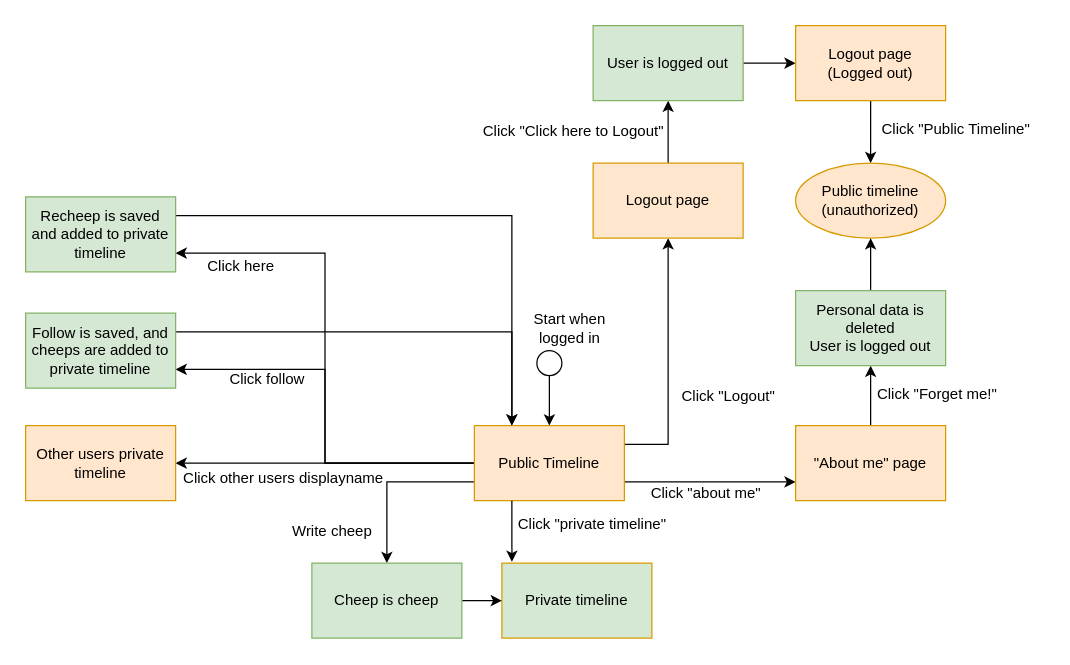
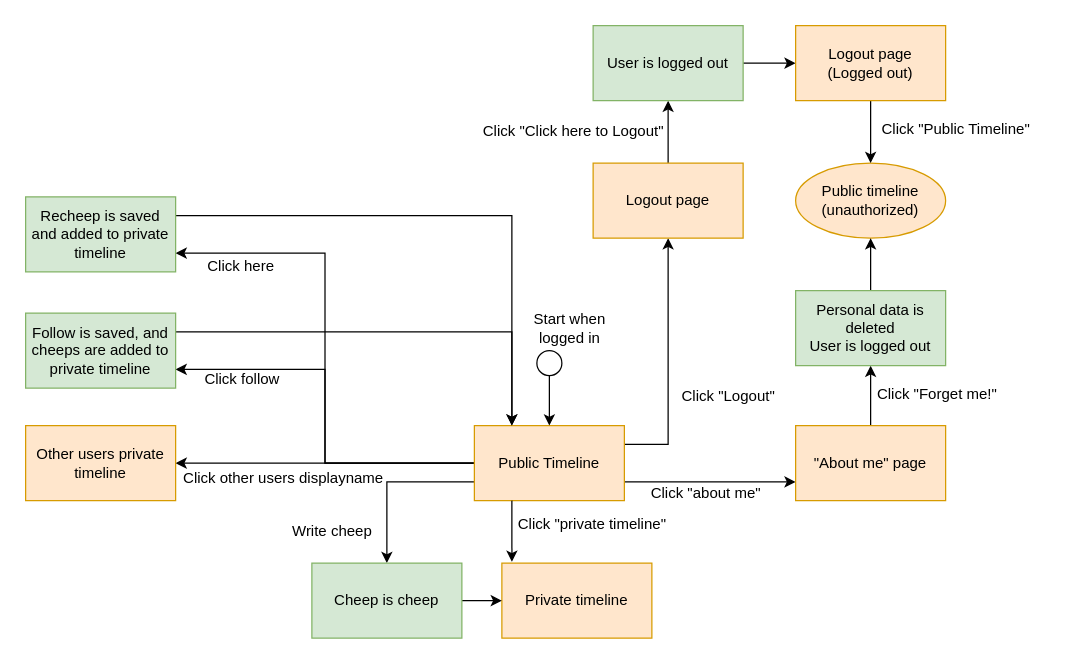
node "Click follow": moved (267, 379) -> (242, 379)
node "Private timeline": fillcolor #d5e8d4 -> #ffe6cc
